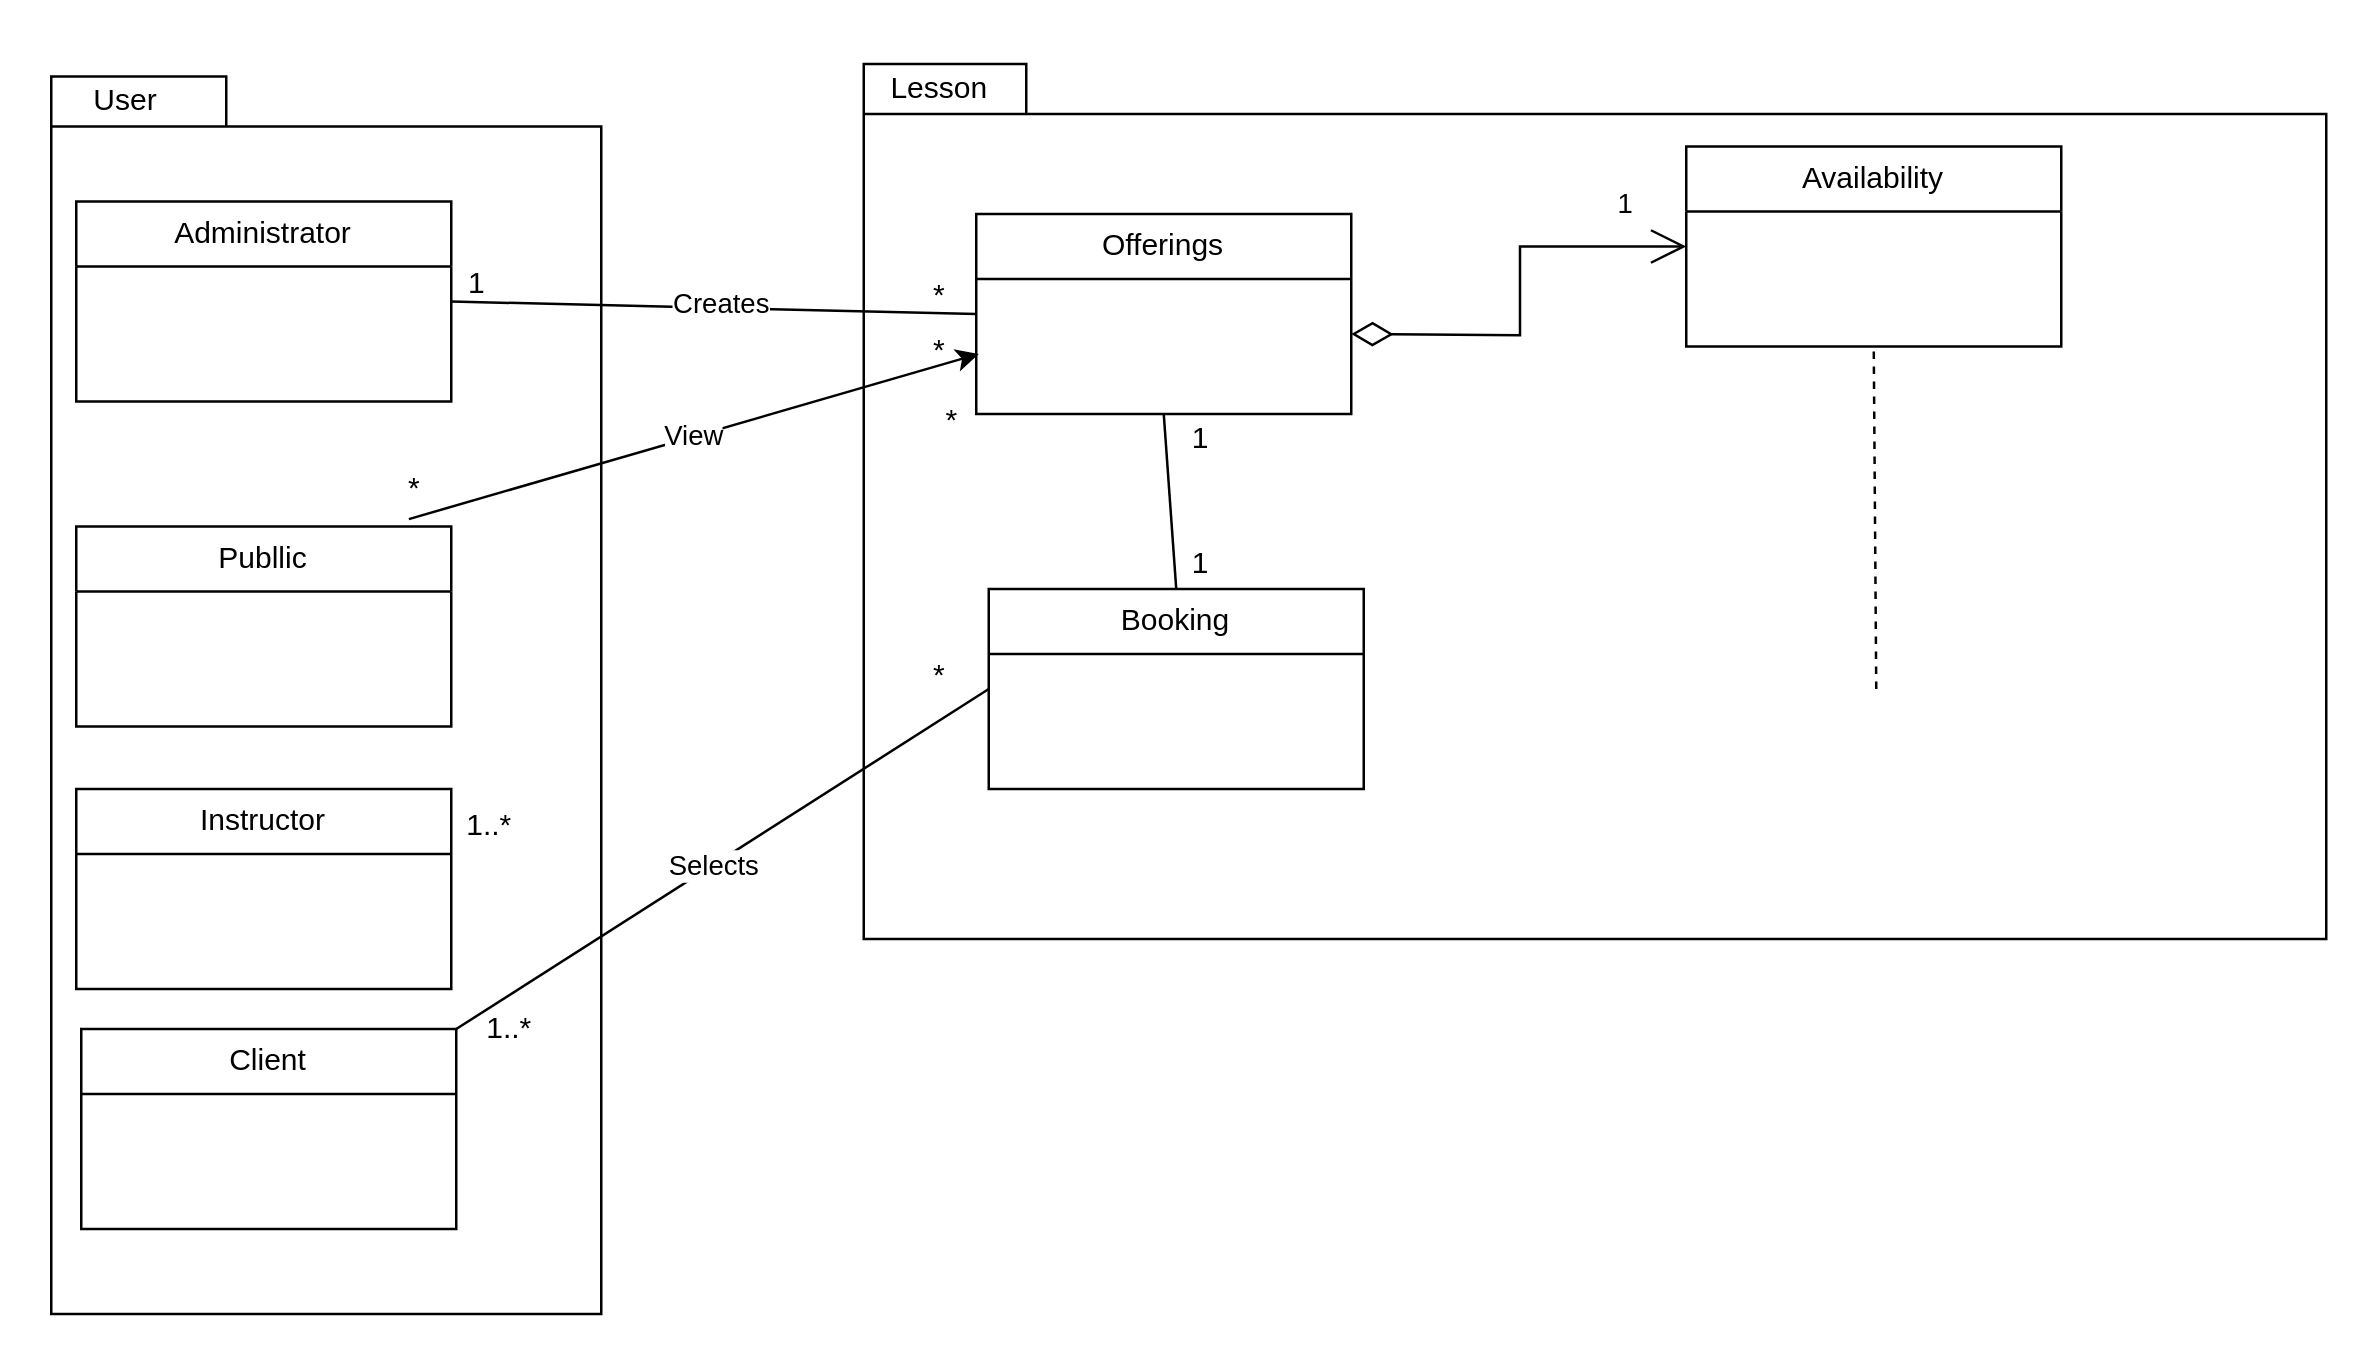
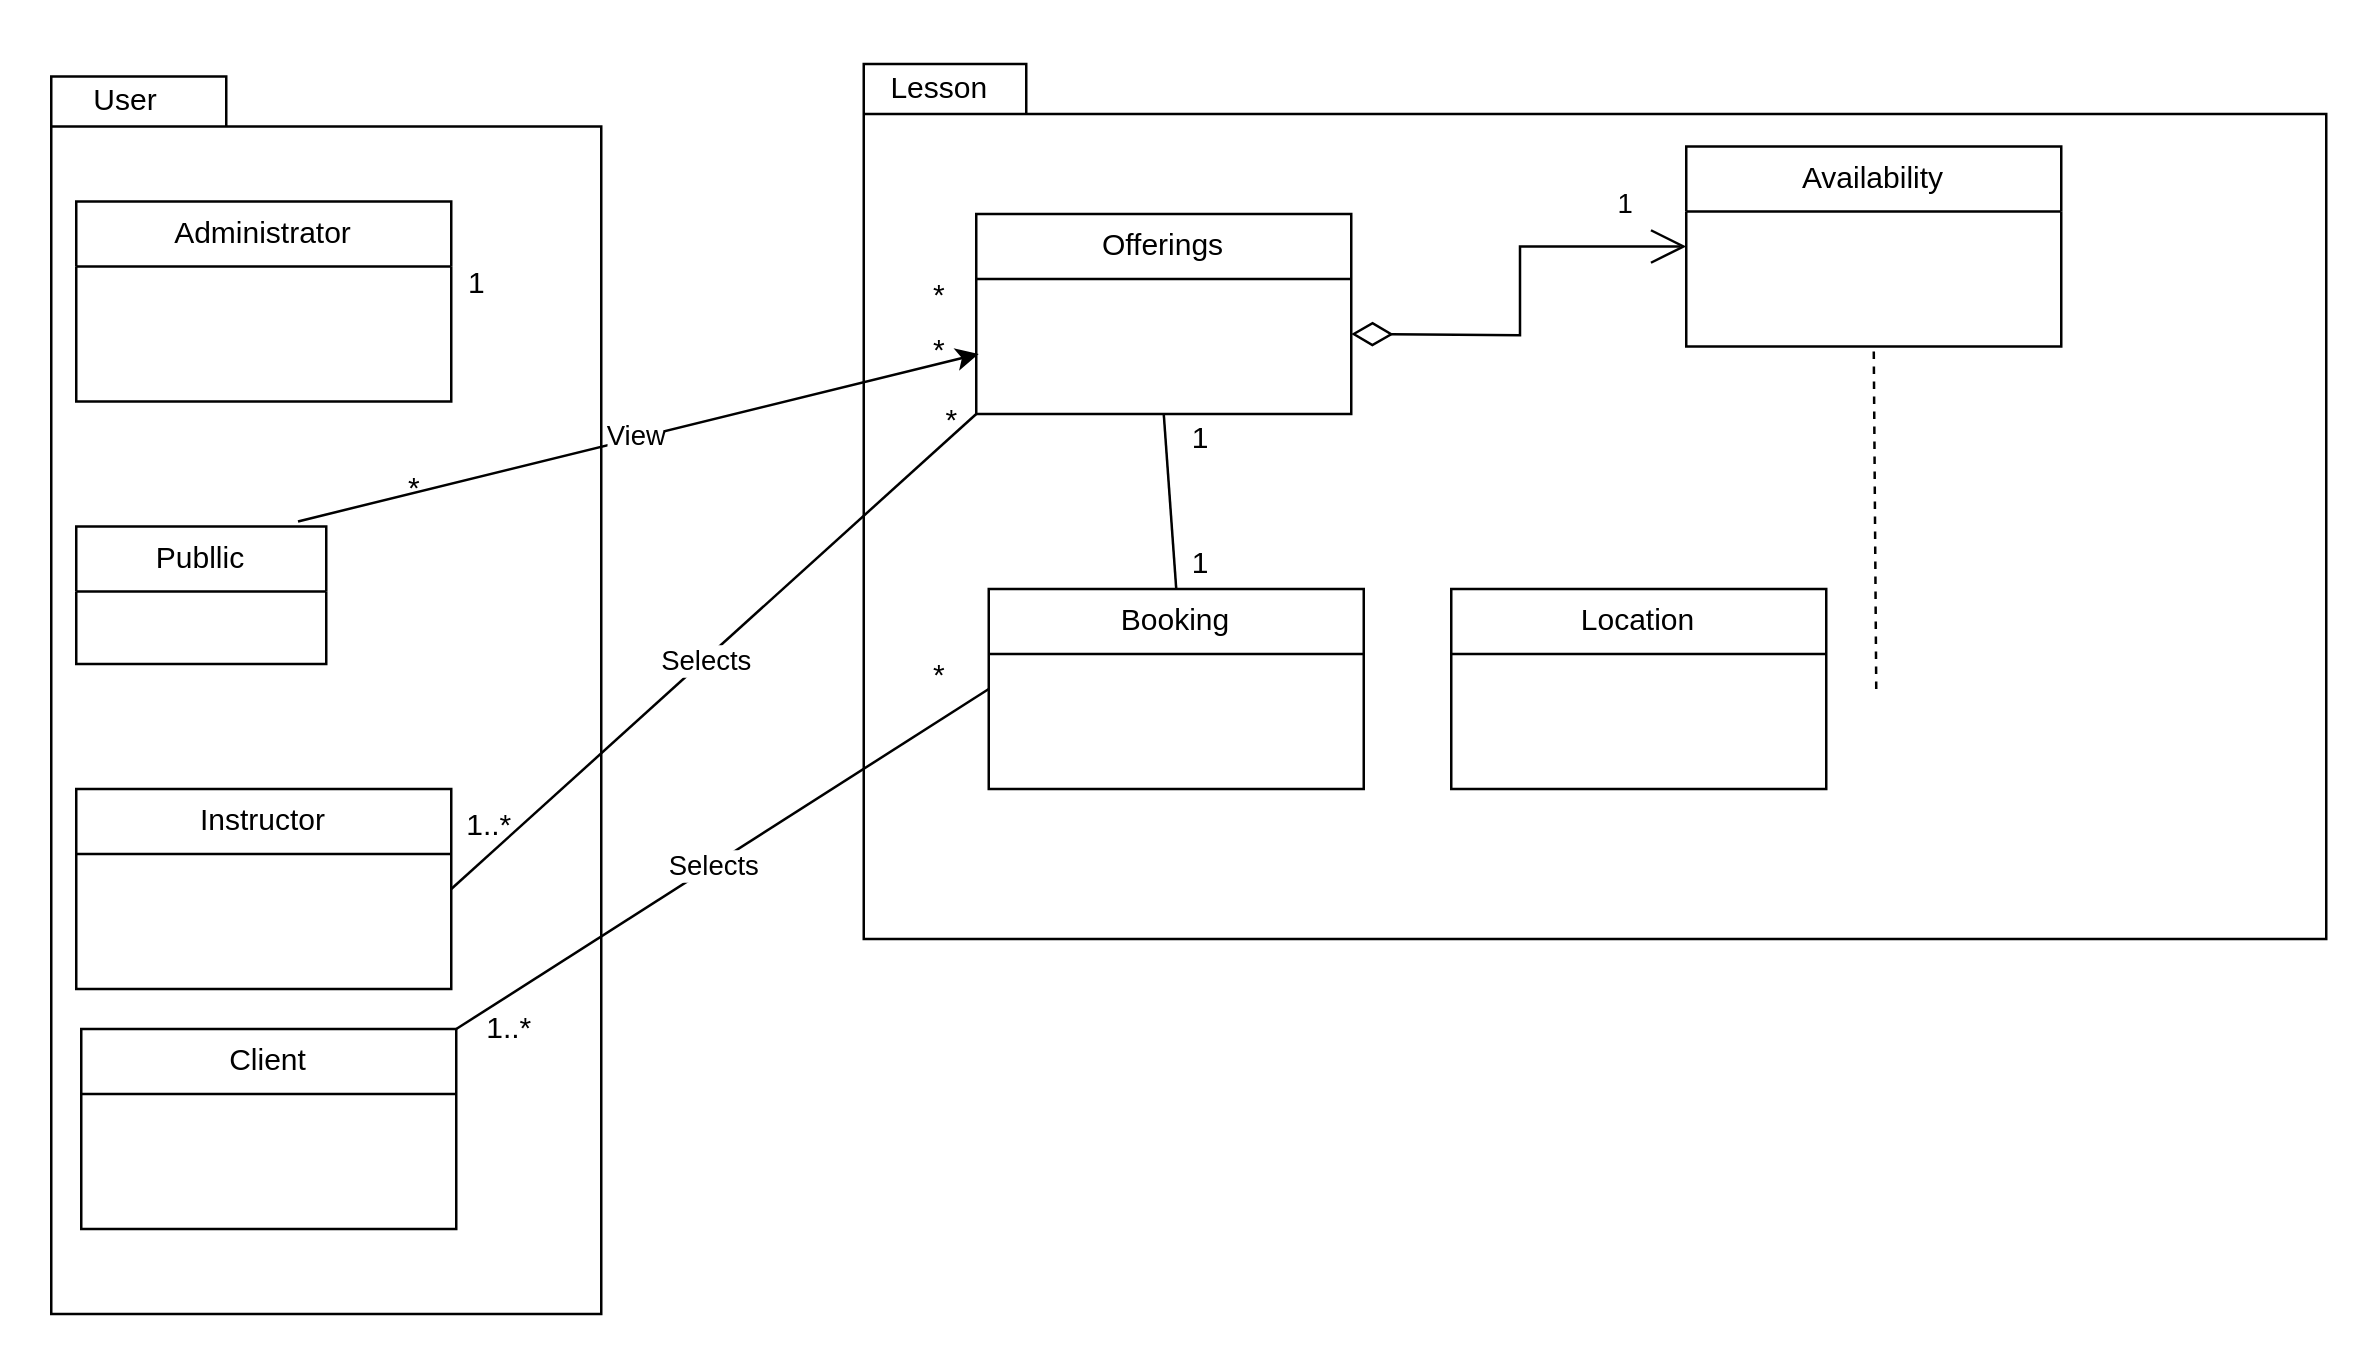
edge "Administrator" -- "Offerings": removed, label "Creates"
edge "Offerings" -- "Instructor": added, label "Selects"
node "Publlic": size 375x200 -> 250x138
node "Location": added
